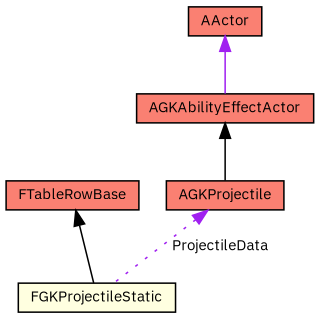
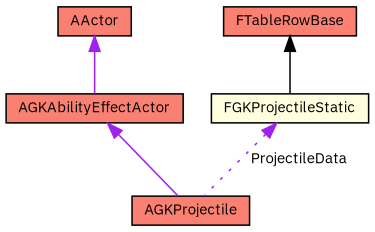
edge "AGKProjectile" -> "AGKAbilityEffectActor": color black -> purple
edge "FGKProjectileStatic" -> "AGKProjectile": reversed
